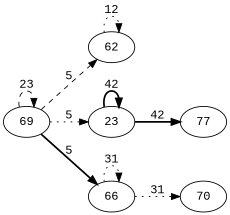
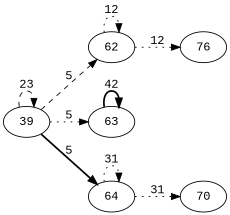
node "76": added
node "69": label "69" -> "39"
node "23": label "23" -> "63"
node "77": removed
node "66": label "66" -> "64"
